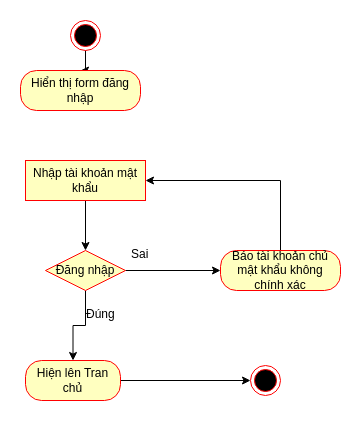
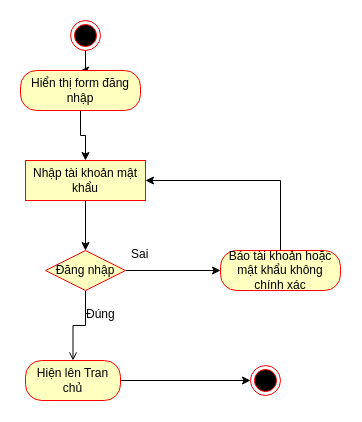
edge "Hiển thị form đăng nhập" -> "Nhập tài khoản mật khẩu": added
node "Báo tài khoản chủ mật khẩu không chính xác": label "Báo tài khoản chủ mật khẩu không chính xác" -> "Báo tài khoản hoặc mật khẩu không chính xác"
edge "Đăng nhập" -> "Hiện lên Tran chủ": arrowhead classic -> open
